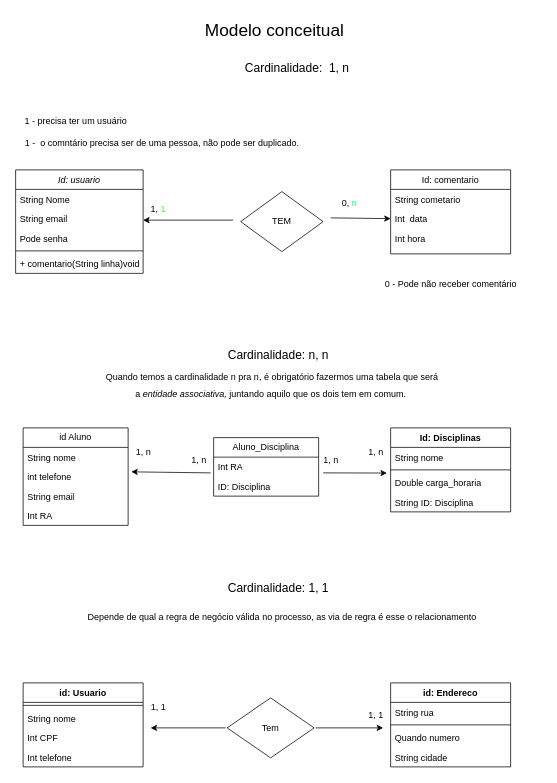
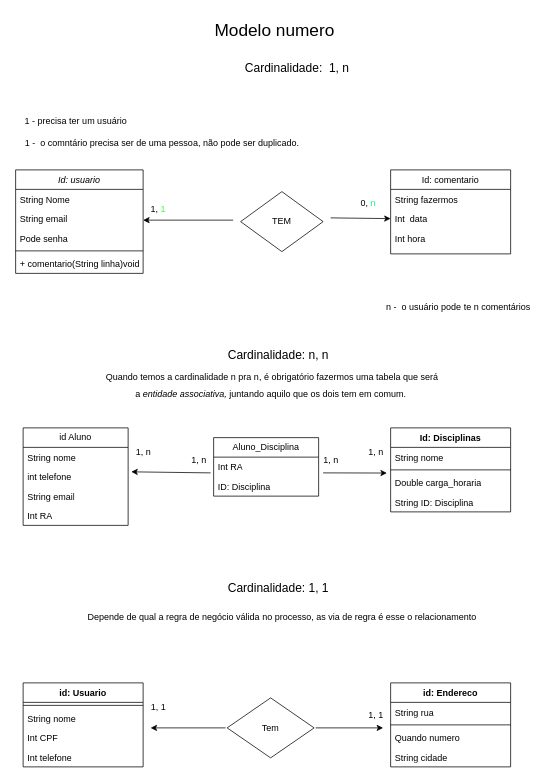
node "Modelo conceitual": label "Modelo conceitual" -> "Modelo numero"
node "String cometario": label "String cometario" -> "String fazermos"
node "0, n": moved (349, 203) -> (368, 203)
node "0 - Pode não receber comentário": removed
node "n - o usuário pode te n comentários": added
